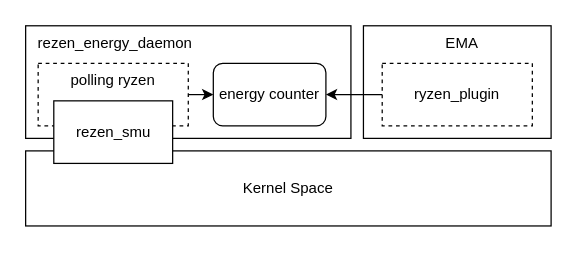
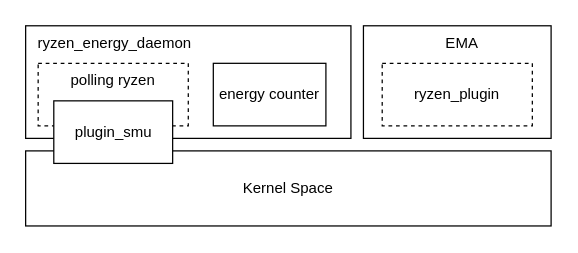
node "rezen_energy_daemon": label "rezen_energy_daemon" -> "ryzen_energy_daemon"
edge "polling ryzen" -> "energy counter": removed
node "energy counter": shape rounded rectangle -> rectangle
edge "ryzen_plugin" -> "energy counter": removed
node "rezen_smu": label "rezen_smu" -> "plugin_smu"
